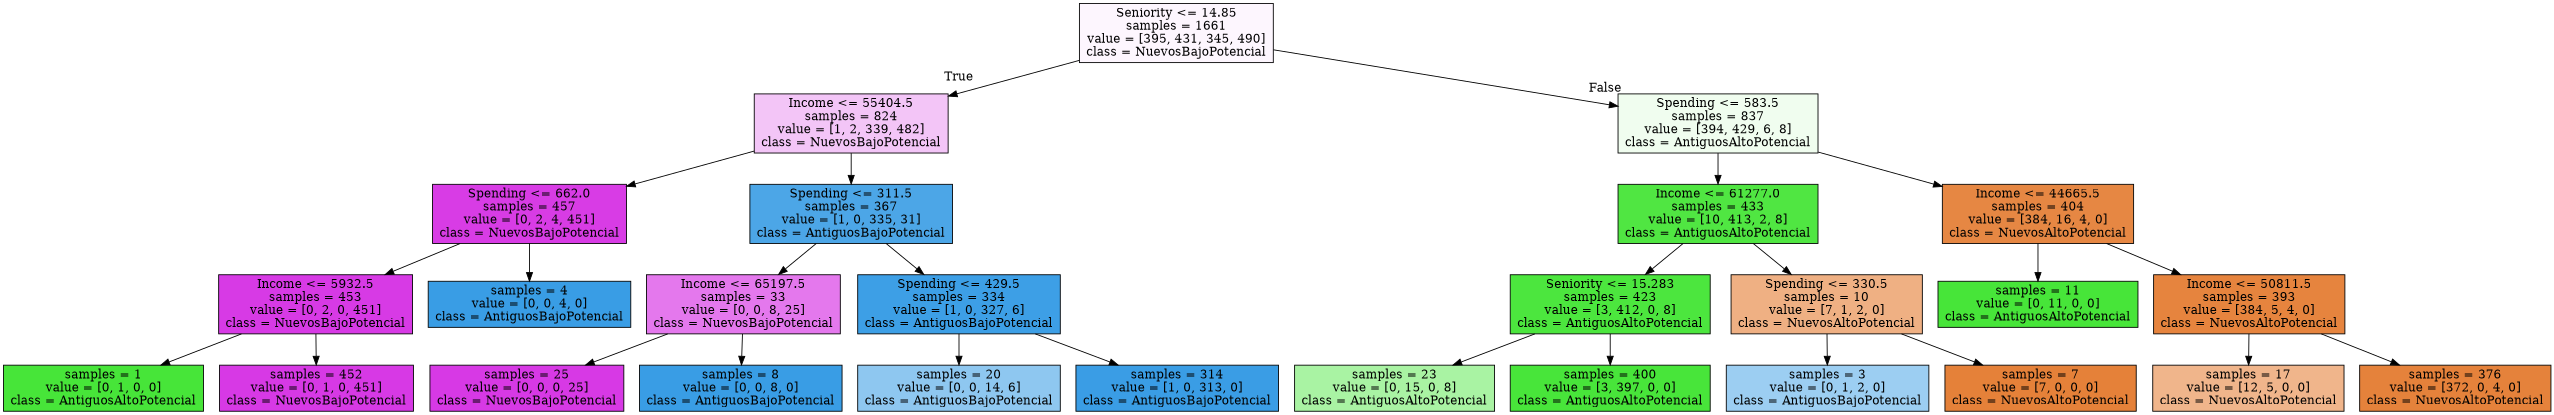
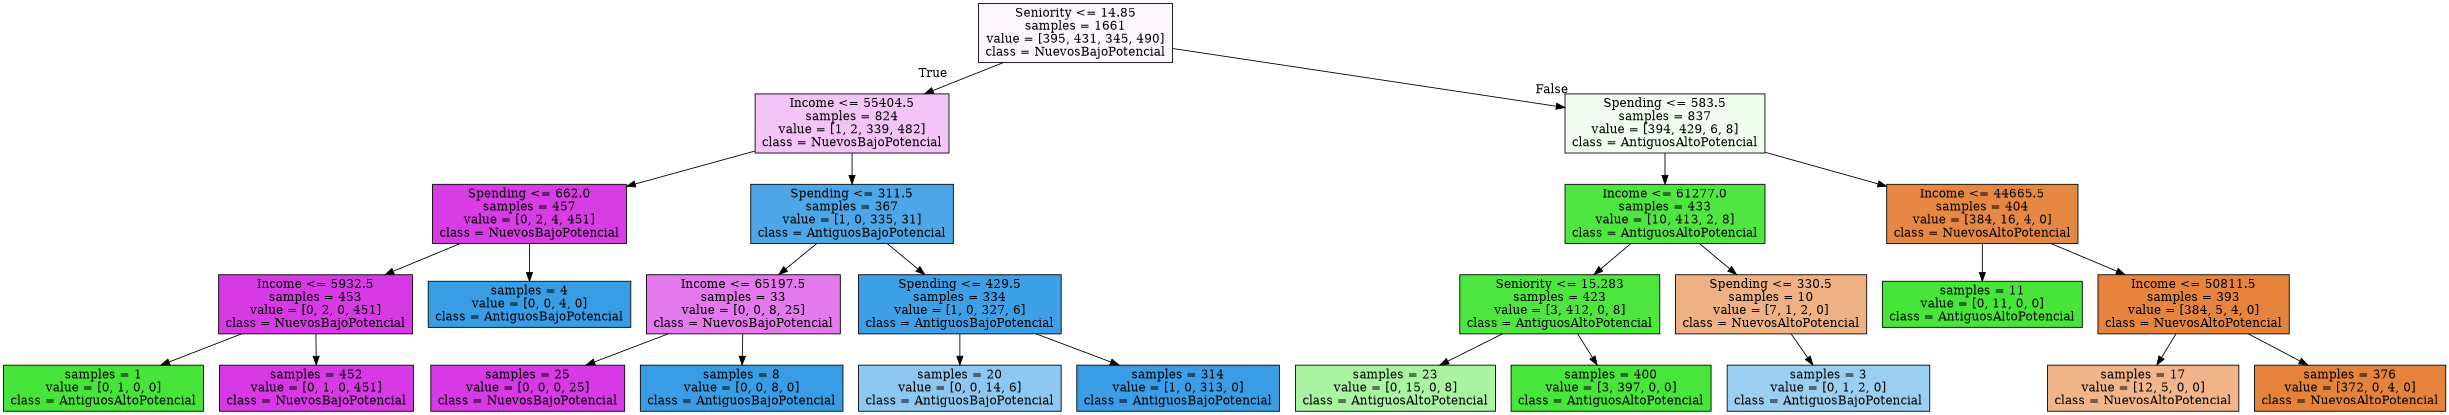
node "samples = 7 value = [7, 0, 0, 0] class = NuevosAltoPotencial": removed
